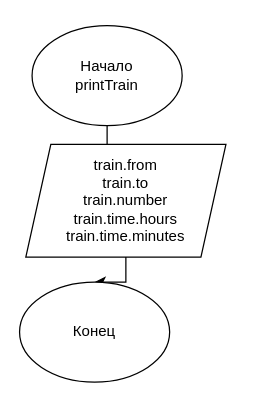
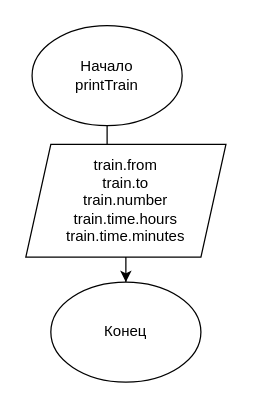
node "Конец": moved (94, 332) -> (126, 332)
